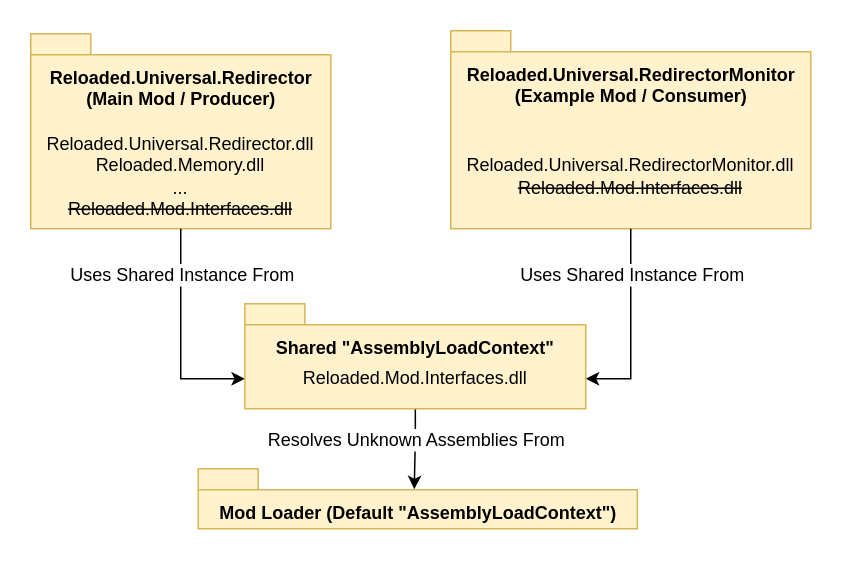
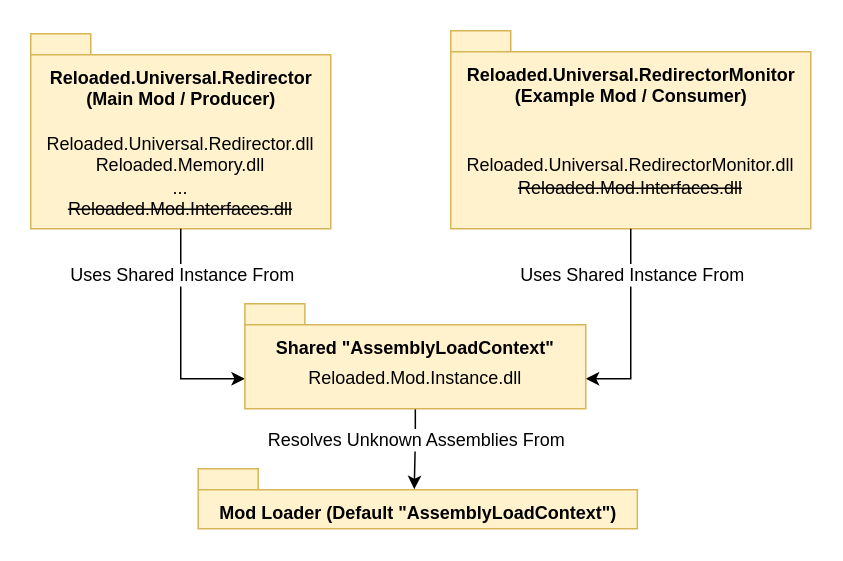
node "Reloaded.Mod.Interfaces.dll": label "Reloaded.Mod.Interfaces.dll" -> "Reloaded.Mod.Instance.dll"
